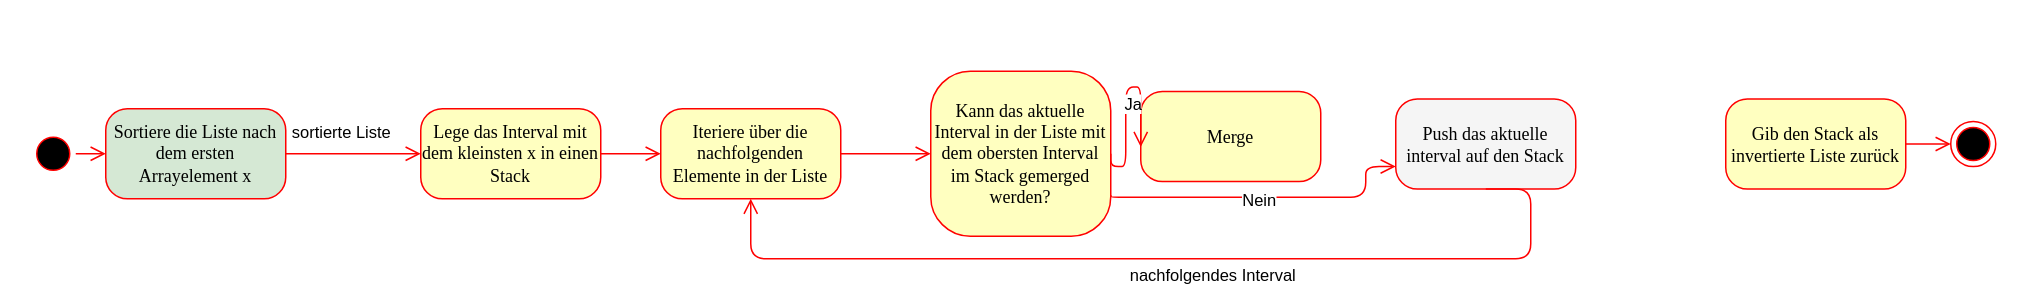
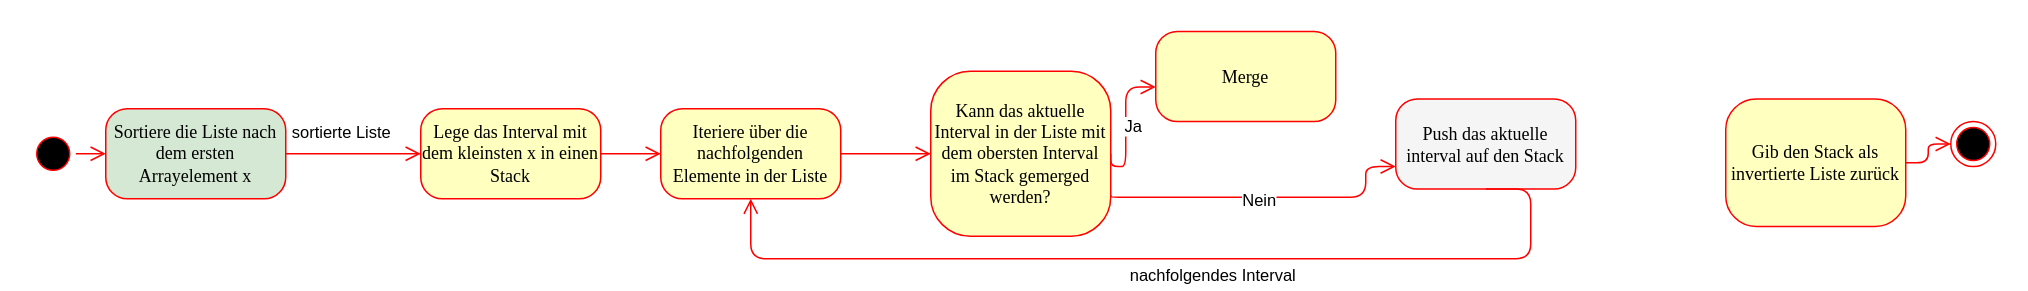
node "Merge": moved (1231, 137) -> (1246, 77)
node "Gib den Stack als invertierte Liste zurück": size 180x90 -> 180x128
